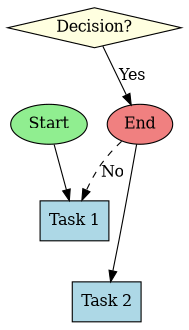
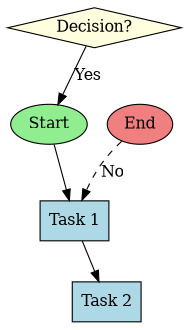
edge "Decision?" -> "End": now "Decision?" -> "Start"
edge "End" -> "Task 2": now "Task 1" -> "Task 2"
